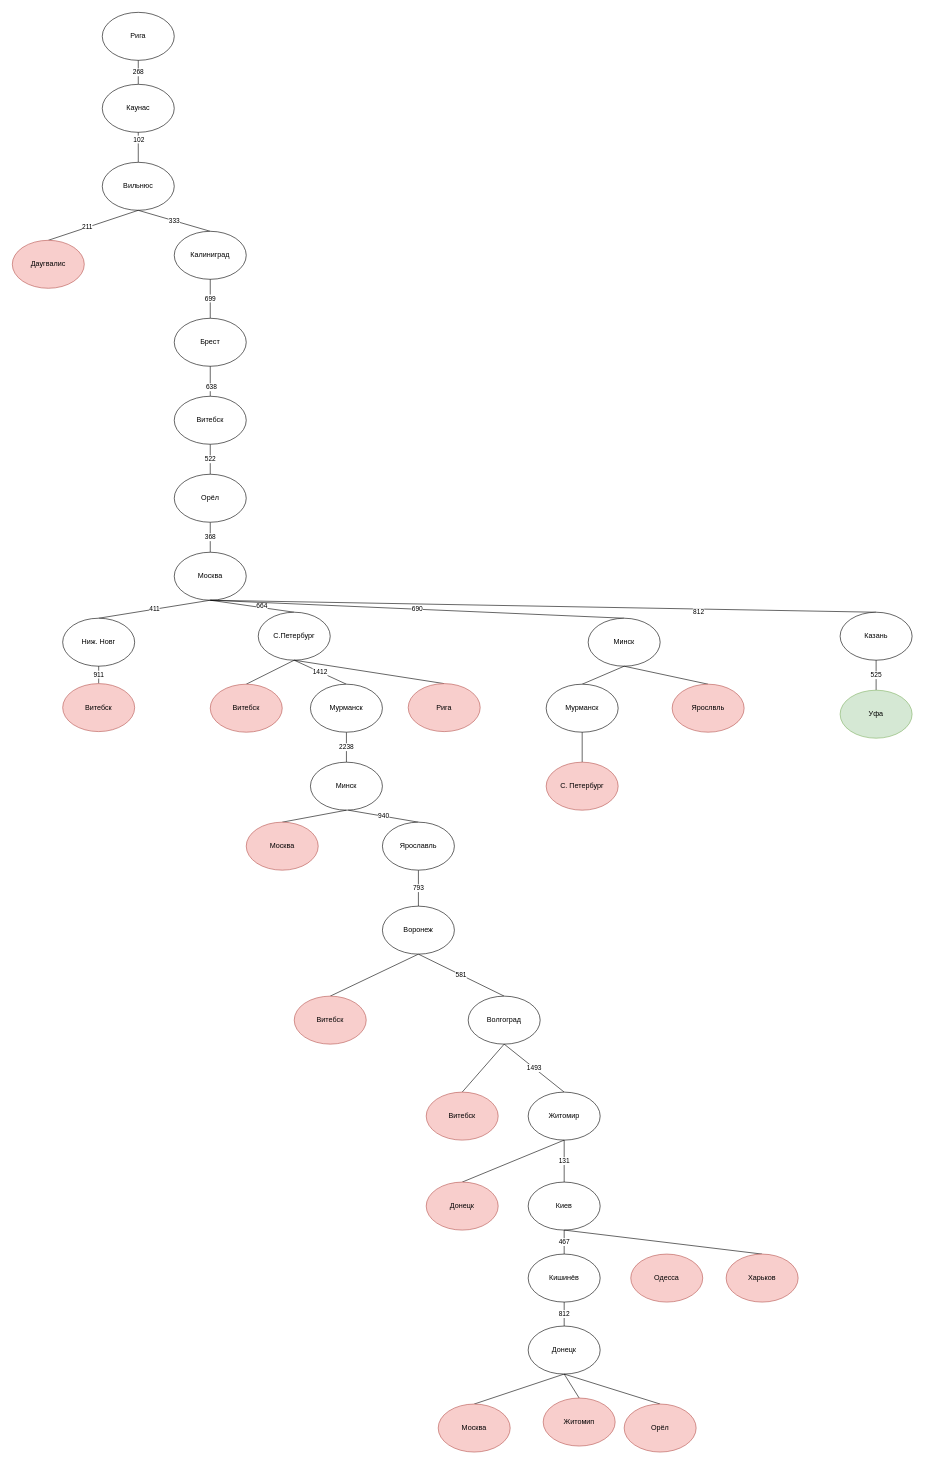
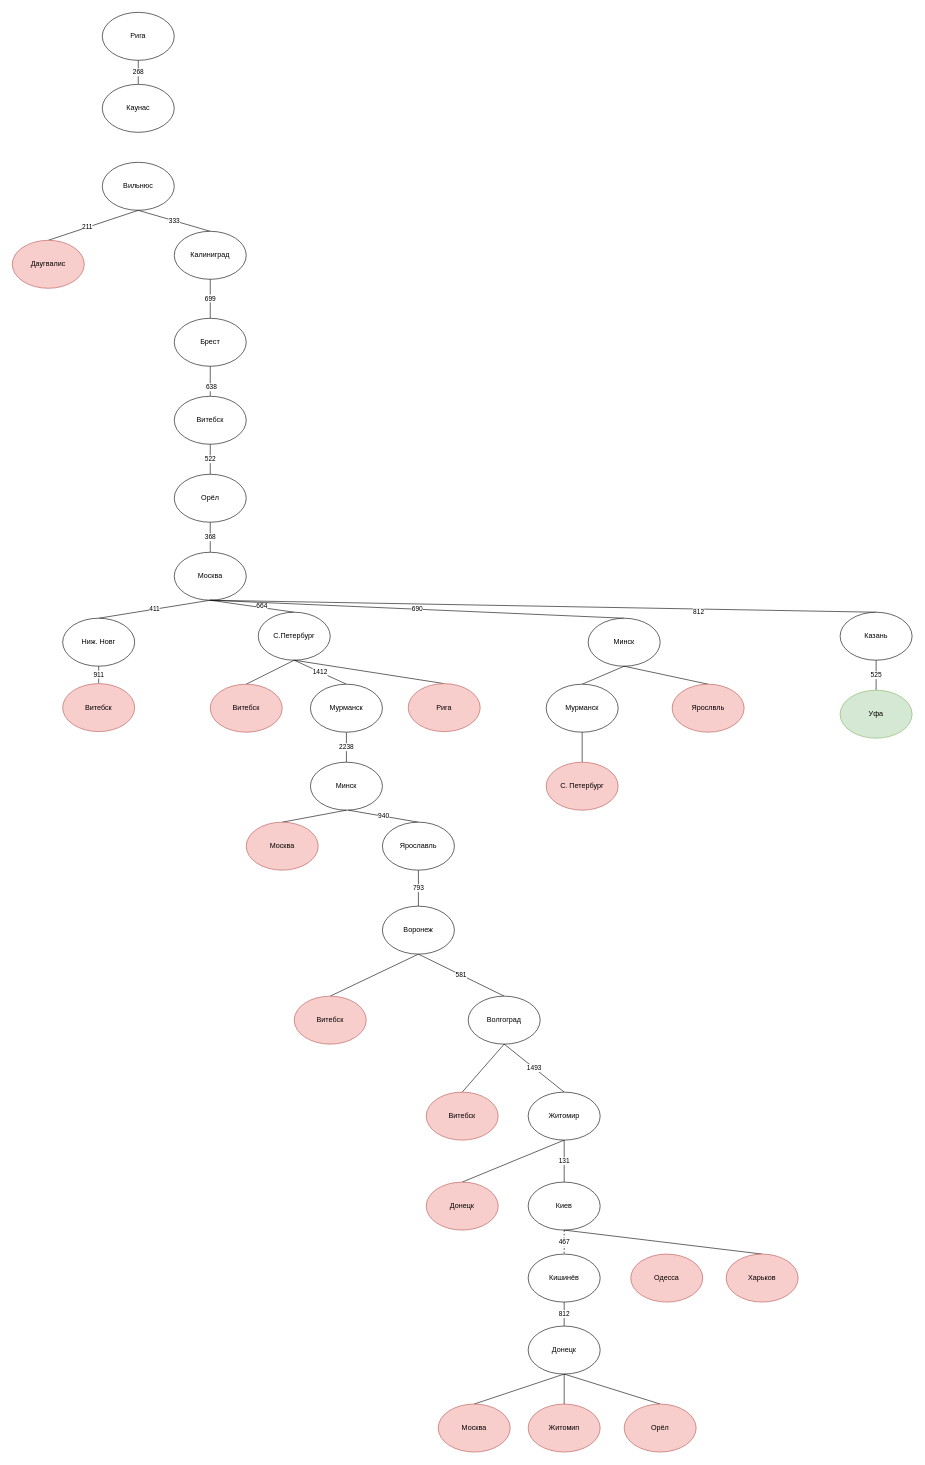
edge "Каунас" -- "Вильнюс": removed, label "102"
edge "Киев" -- "Кишинёв": style solid -> dashed
node "Житомип": moved (579, 1422) -> (564, 1428)
